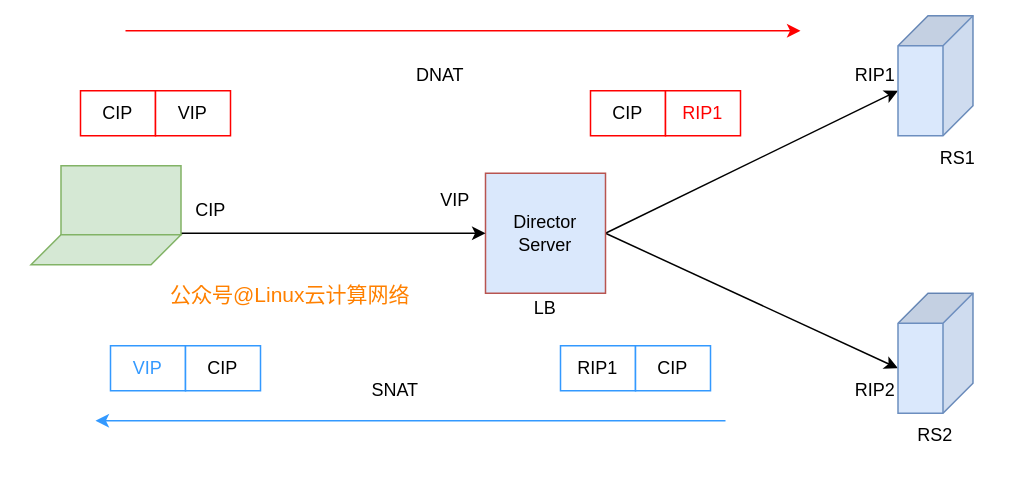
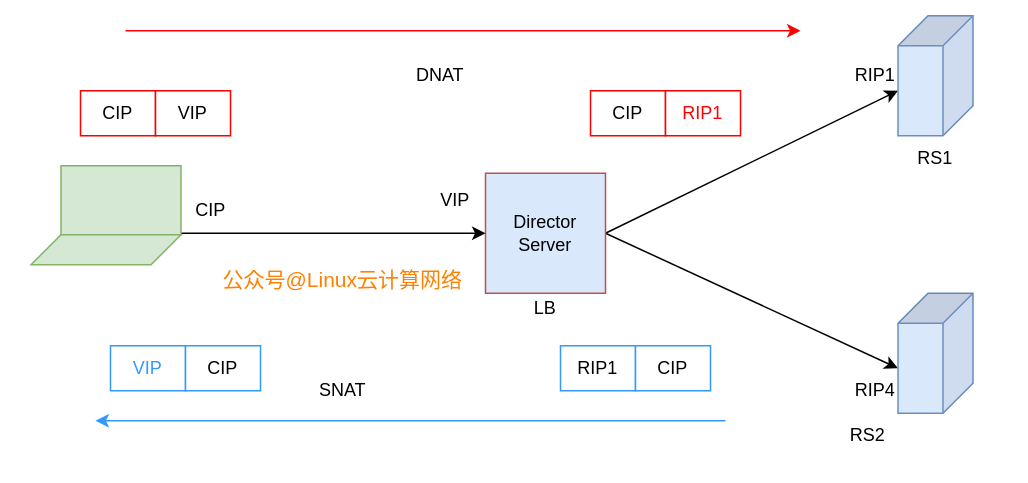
node "RS1": moved (958, 158) -> (935, 158)
node "公众号@Linux云计算网络": moved (290, 295) -> (343, 280)
node "SNAT": moved (395, 391) -> (343, 391)
node "RIP2": label "RIP2" -> "RIP4"
node "RS2": moved (935, 436) -> (868, 436)
